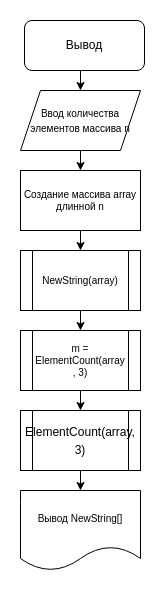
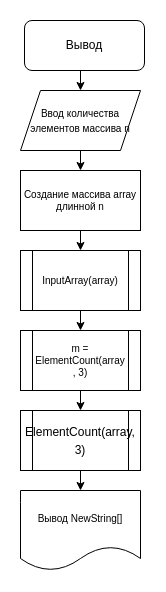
node "NewString(array)": label "NewString(array)" -> "InputArray(array)"
